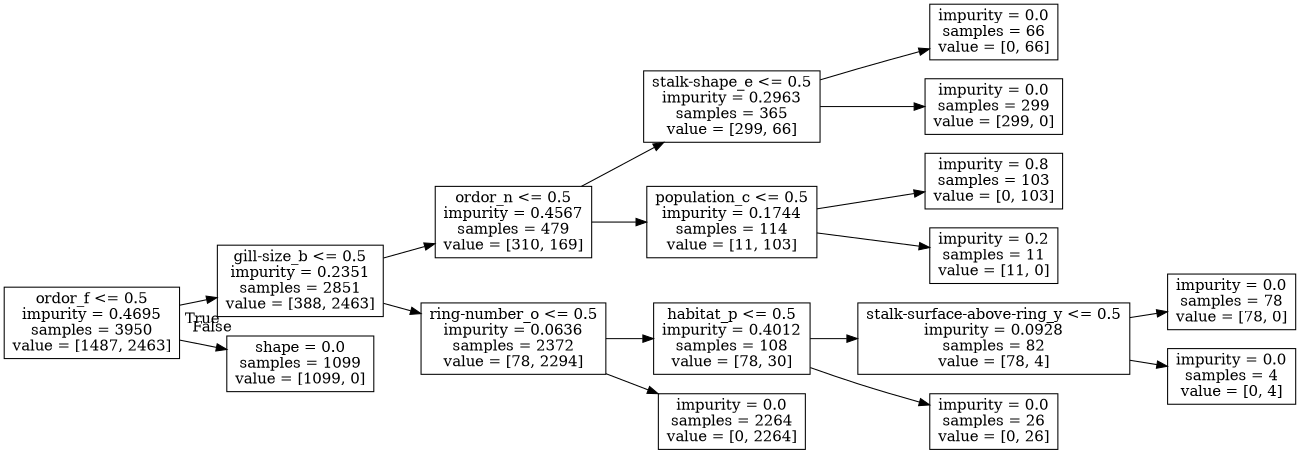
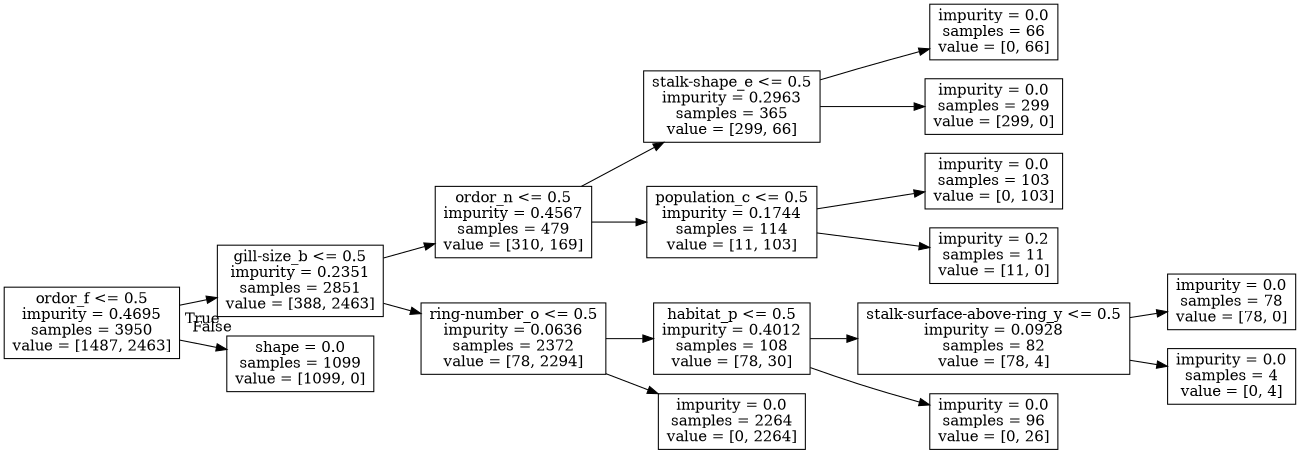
node "impurity = 0.8 samples = 103 value = [0, 103]": label "impurity = 0.8 samples = 103 value = [0, 103]" -> "impurity = 0.0 samples = 103 value = [0, 103]"
node "impurity = 0.0 samples = 26 value = [0, 26]": label "impurity = 0.0 samples = 26 value = [0, 26]" -> "impurity = 0.0 samples = 96 value = [0, 26]"
